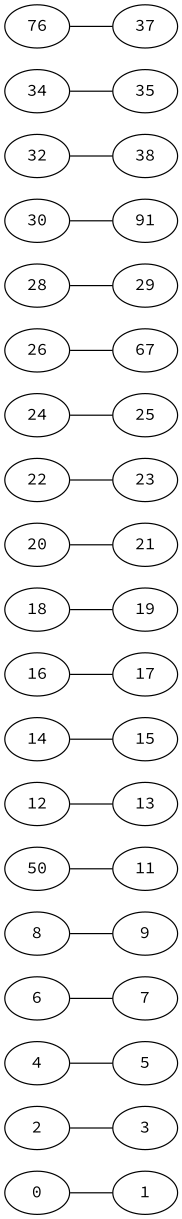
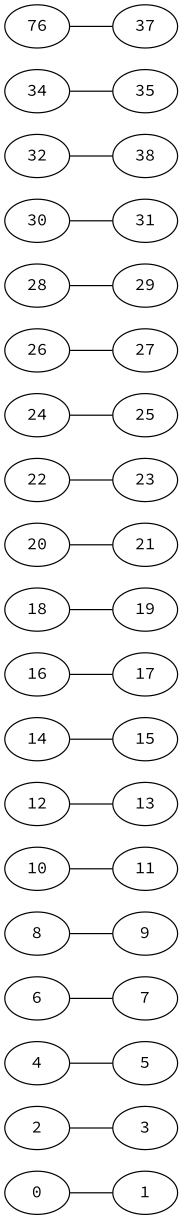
node "91": label "91" -> "31"
node "67": label "67" -> "27"
node "50": label "50" -> "10"
